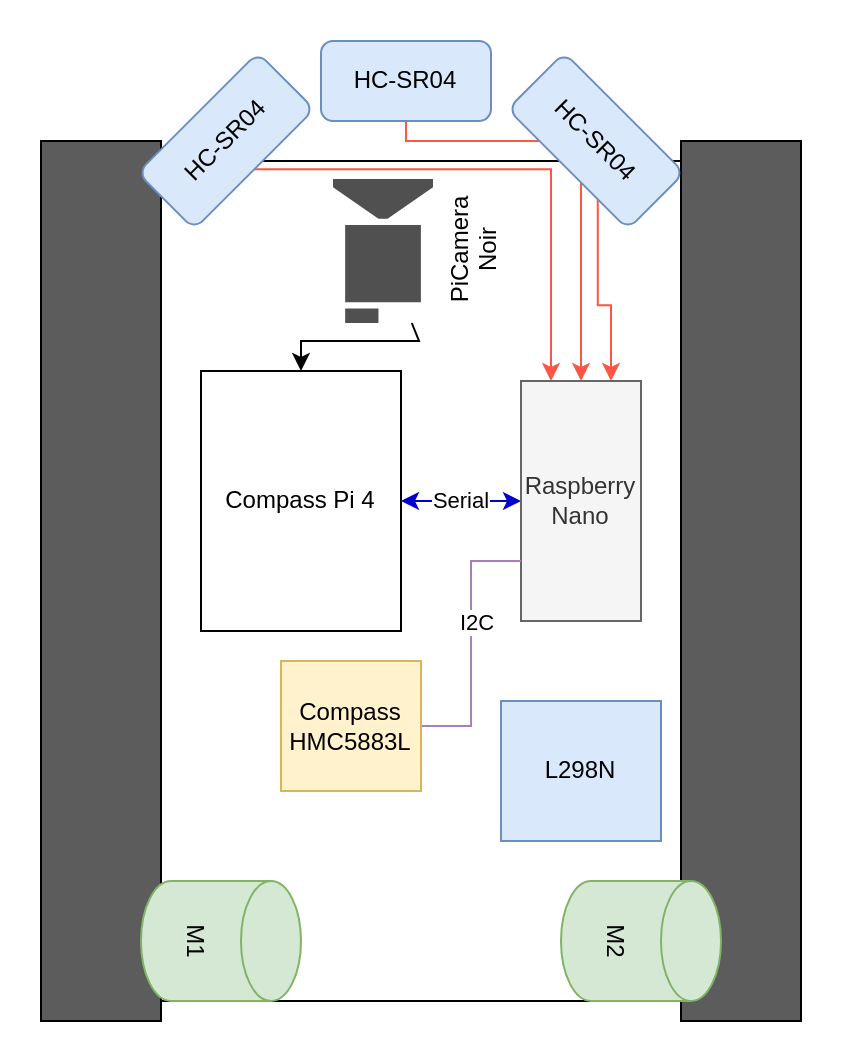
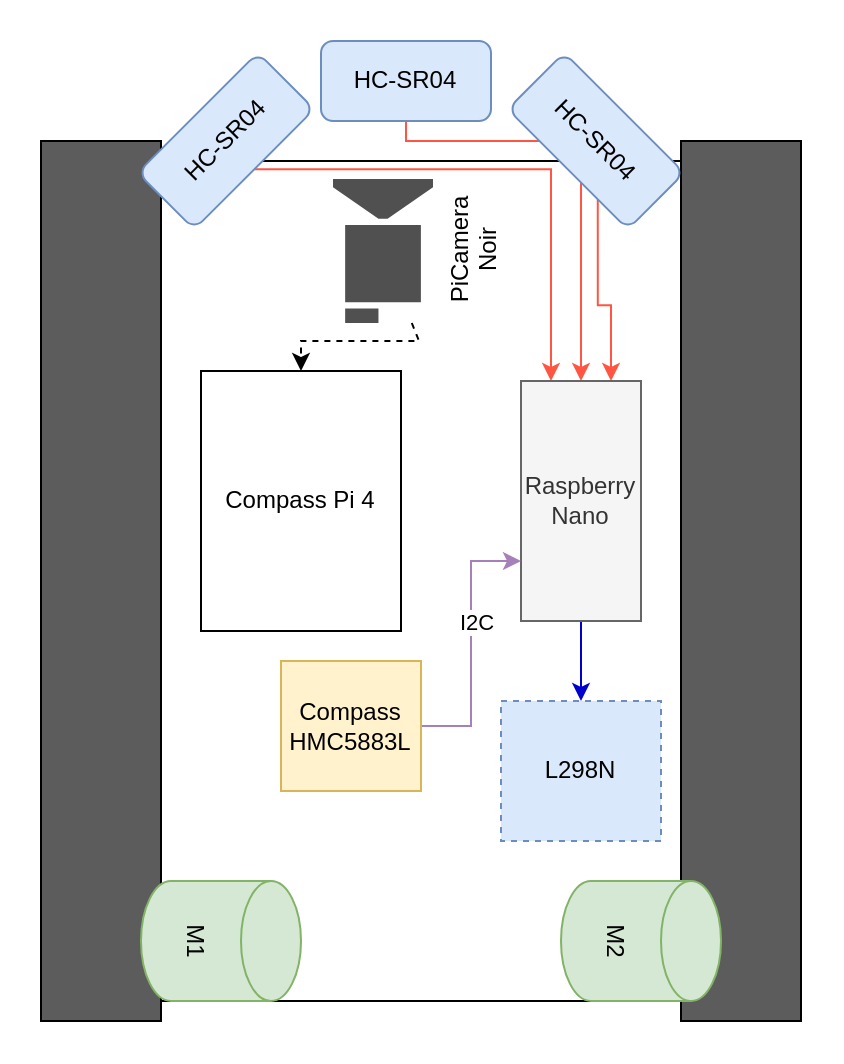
edge "PiCamera Noir" -> "Compass Pi 4": style solid -> dashed
edge "Compass Pi 4" -- "Raspberry Nano": removed, label "Serial"
edge "Raspberry Nano" -- "Compass HMC5883L": arrowhead none -> classic
edge "Raspberry Nano" -> "L298N": added
node "L298N": style solid -> dashed
